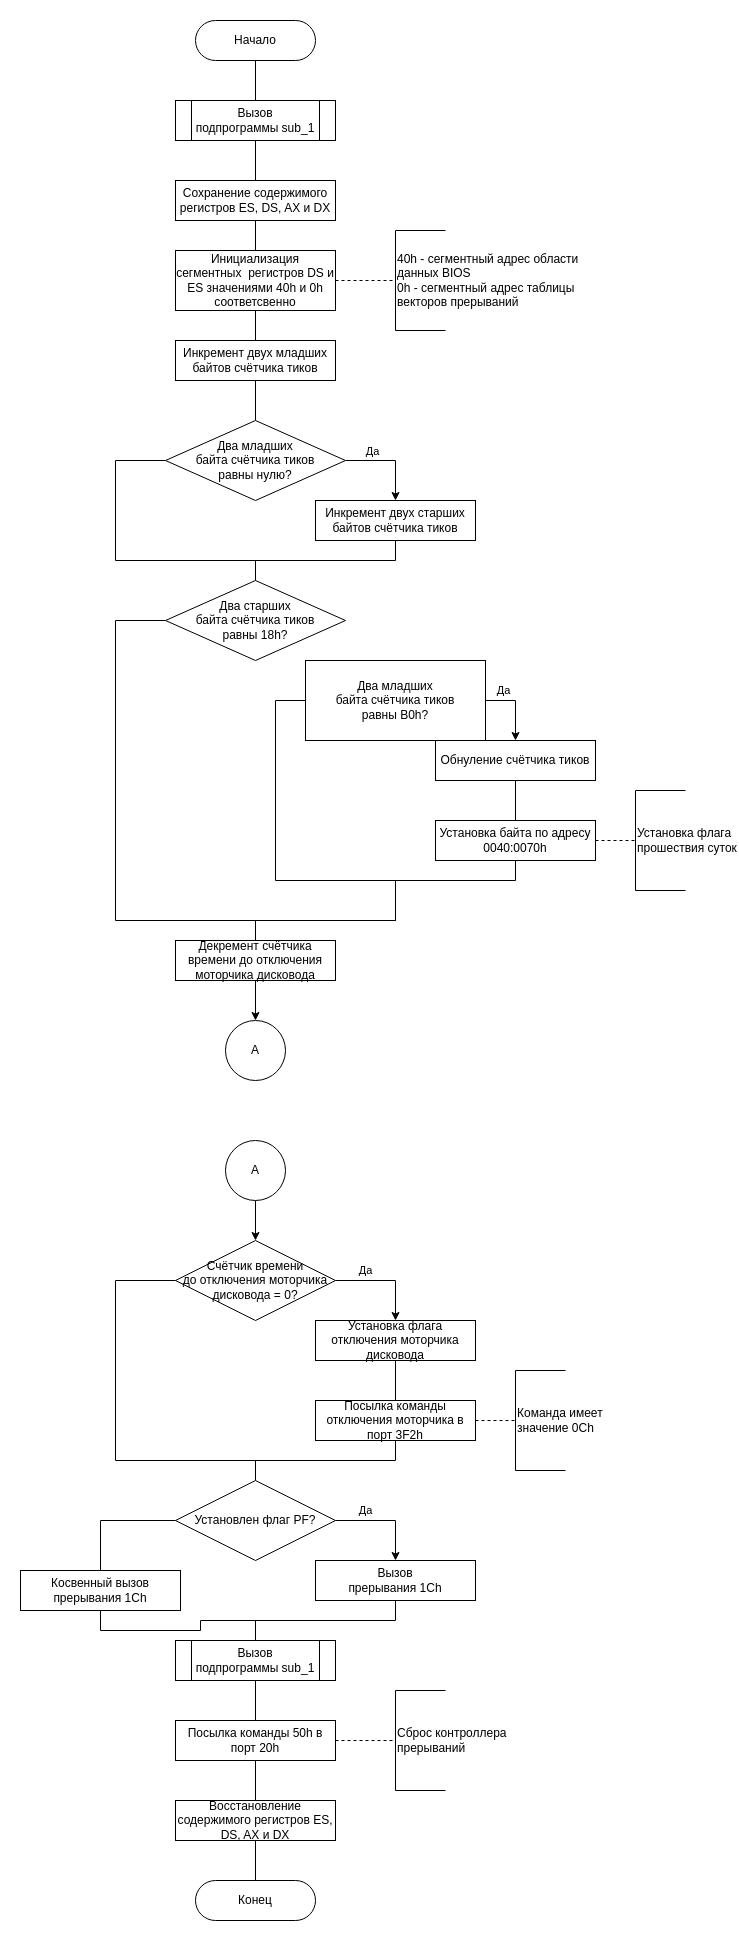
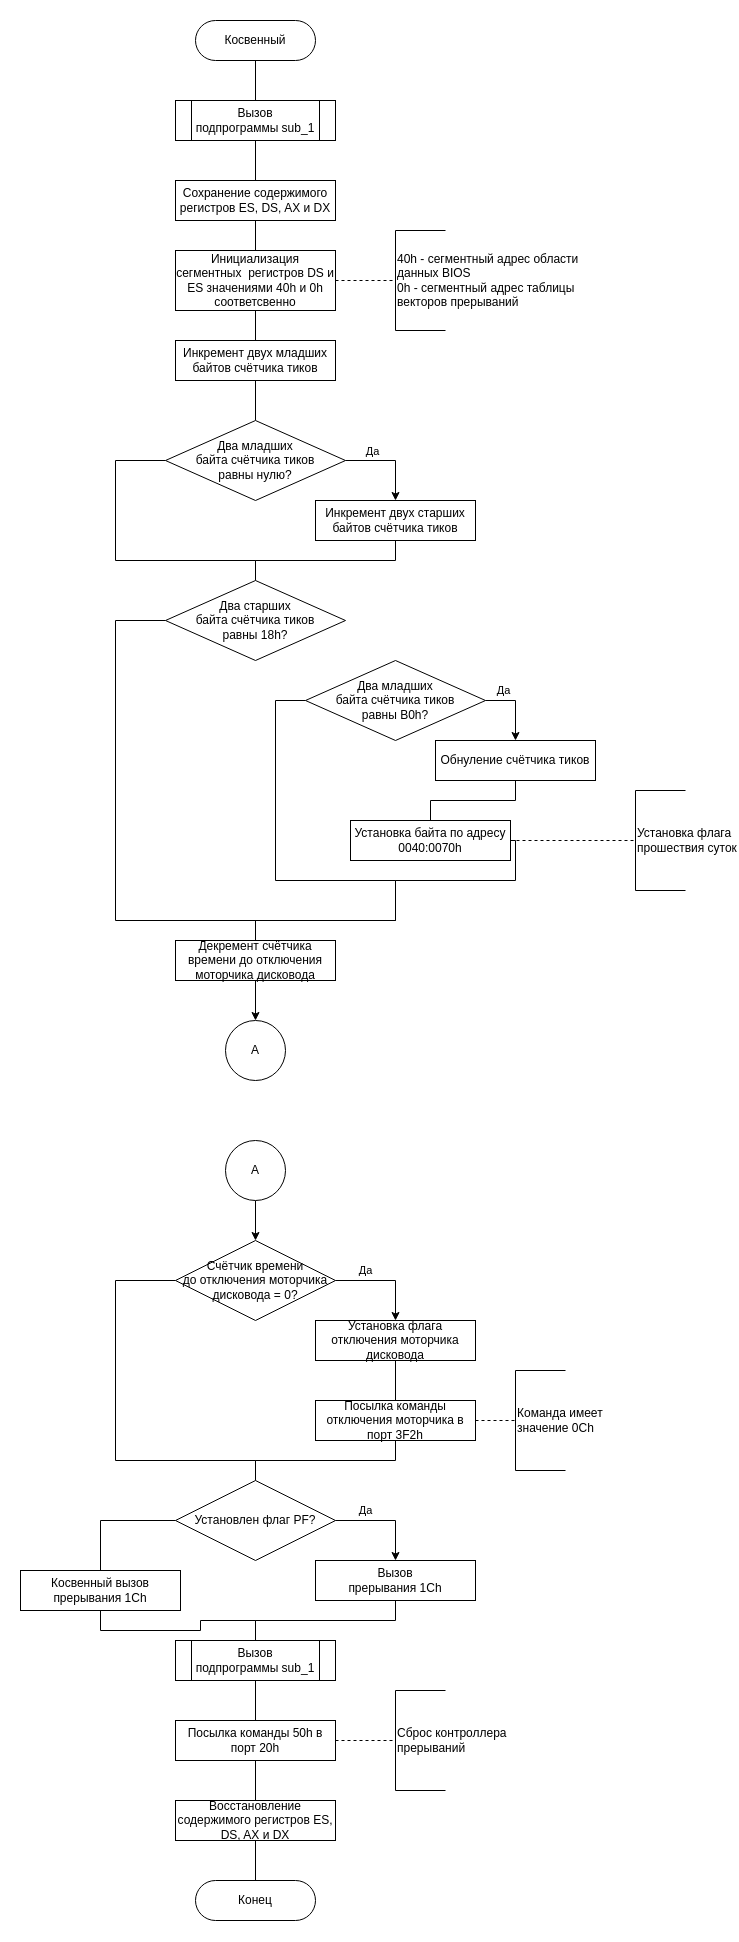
node "Начало": label "Начало" -> "Косвенный"
node "Два младших байта счётчика тиков равны B0h?": shape rectangle -> diamond
node "Установка байта по адресу 0040:0070h": moved (516, 841) -> (431, 841)
